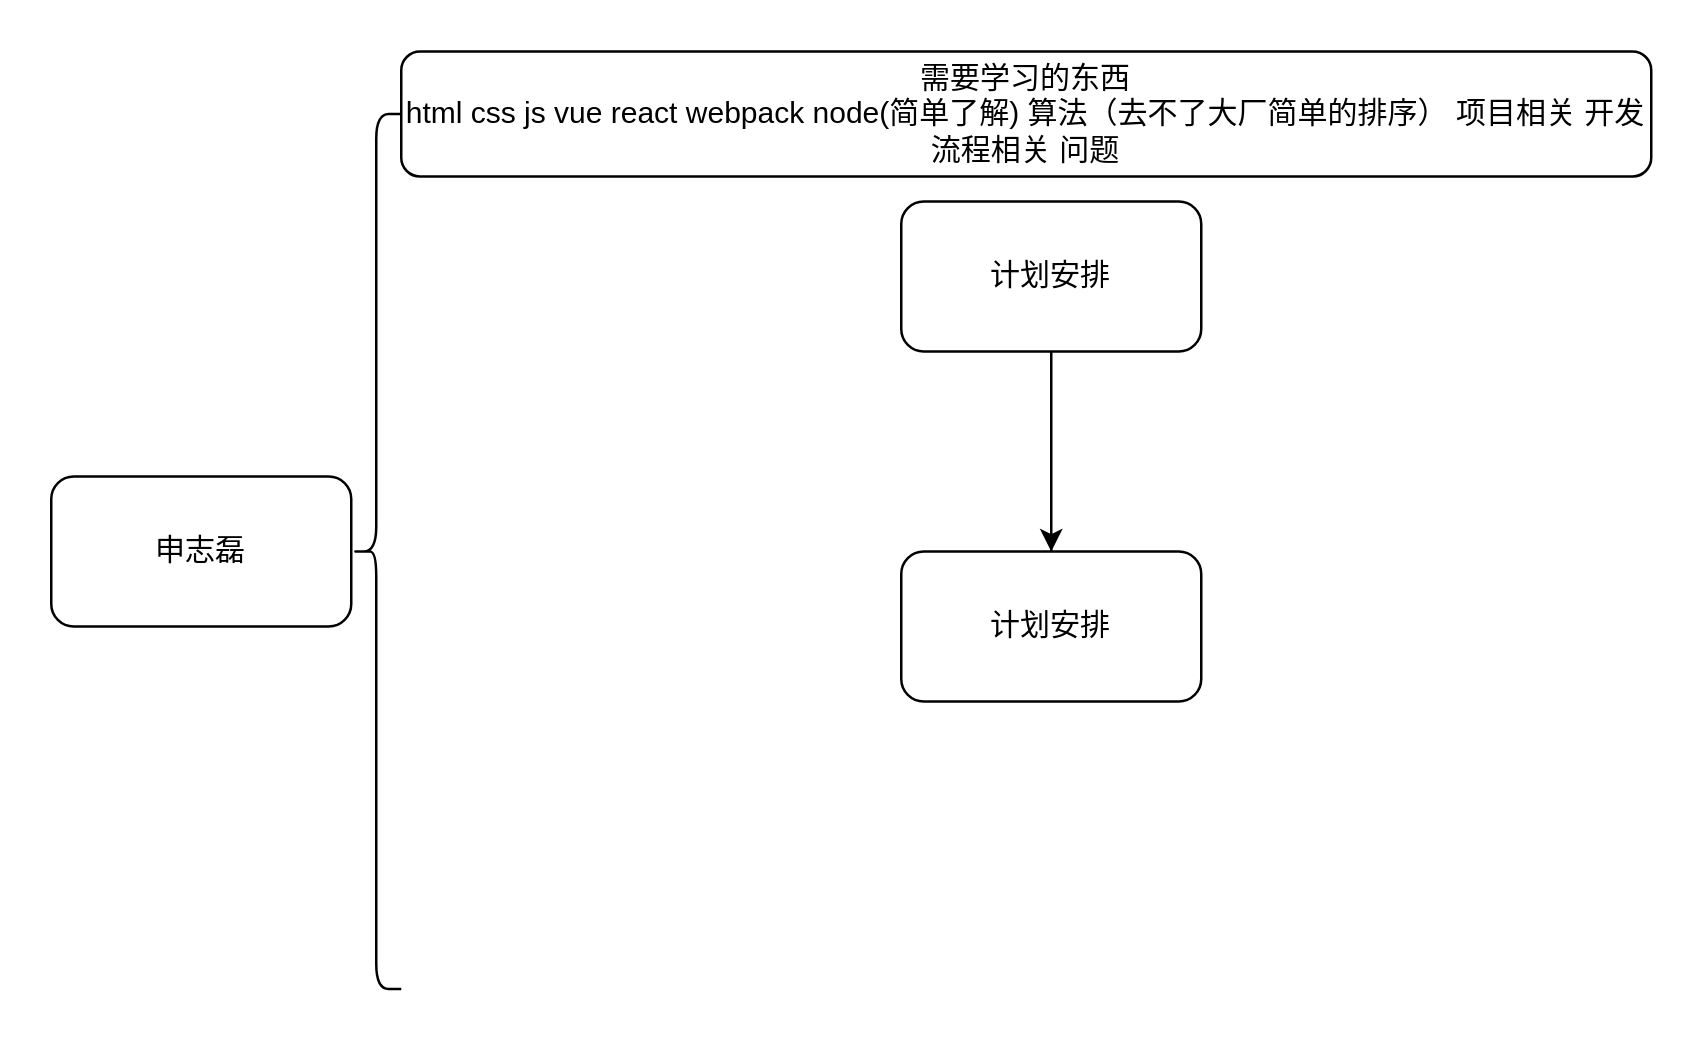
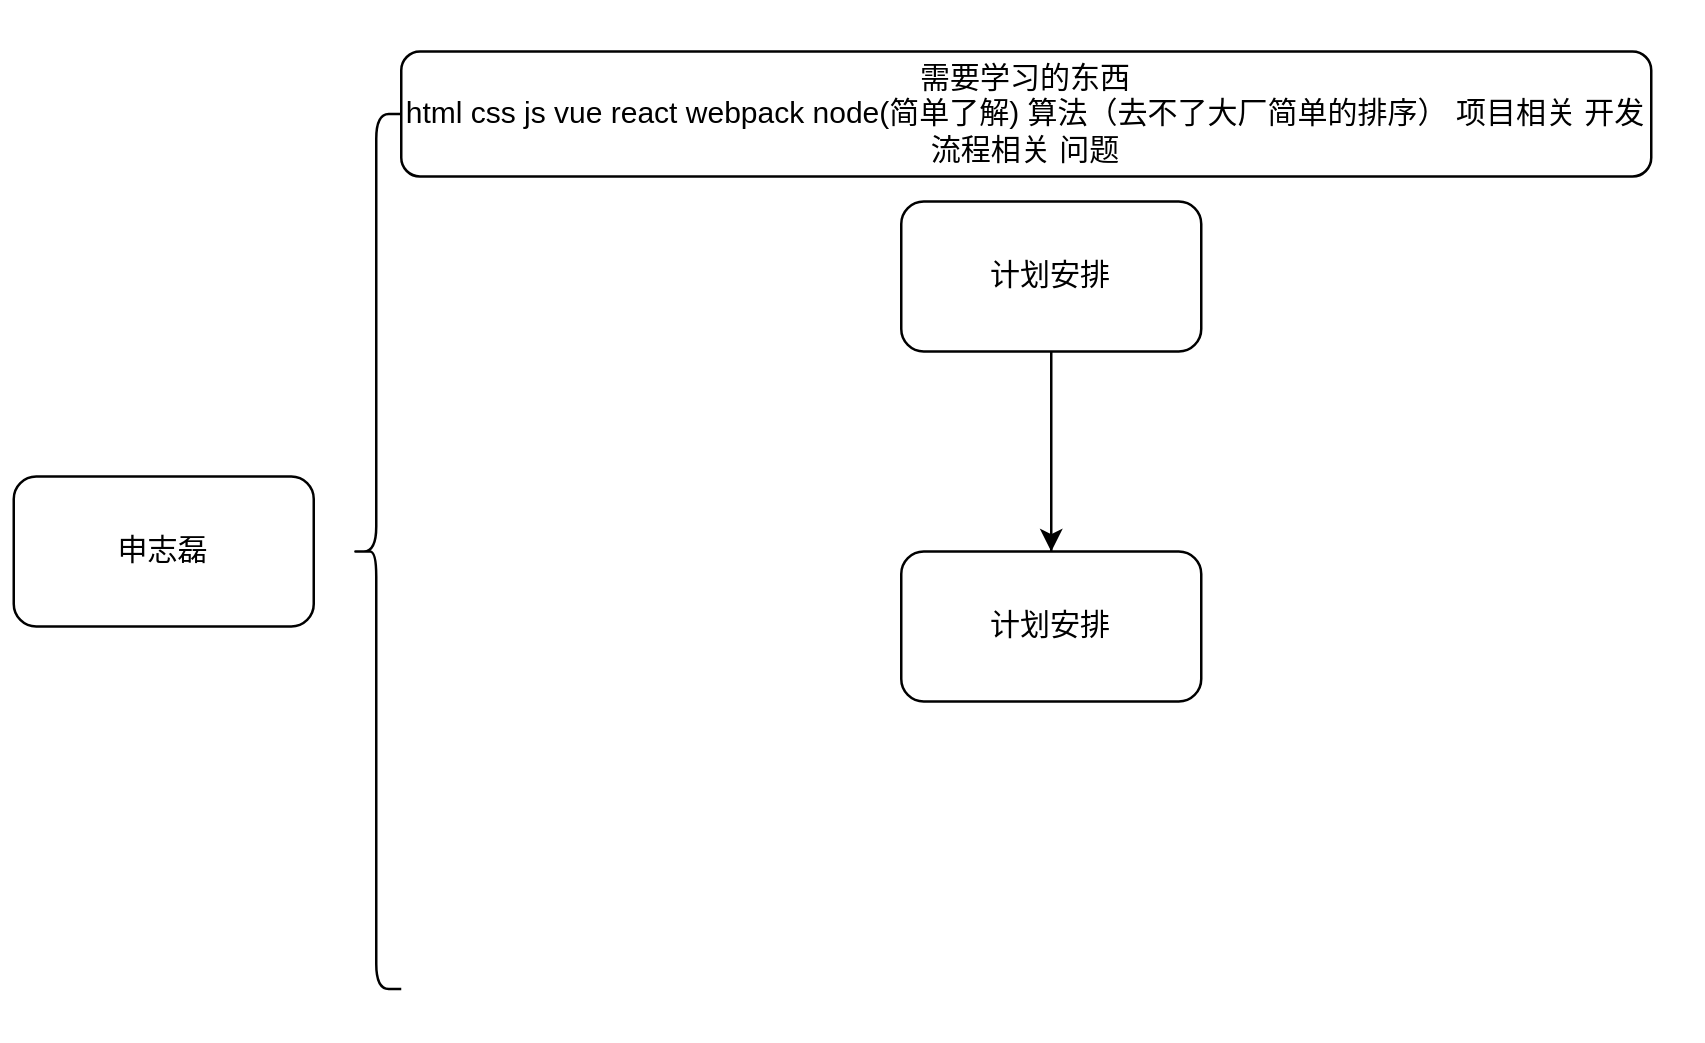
node "申志磊": moved (201, 551) -> (164, 551)
